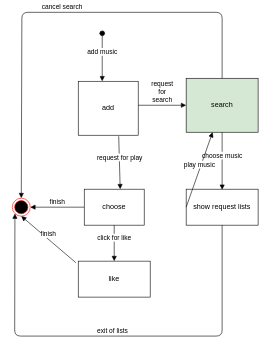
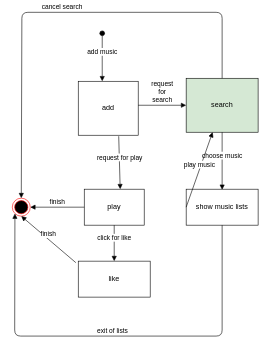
node "choose": label "choose" -> "play"
node "show request lists": label "show request lists" -> "show music lists"
